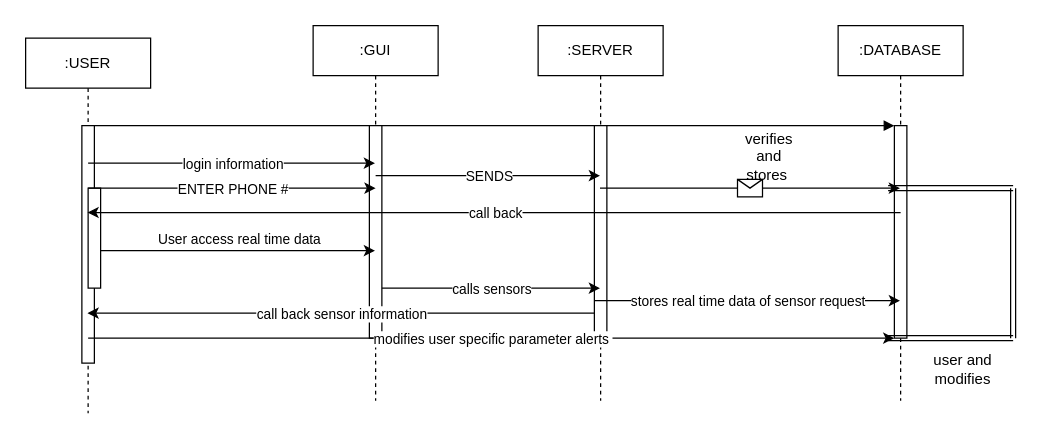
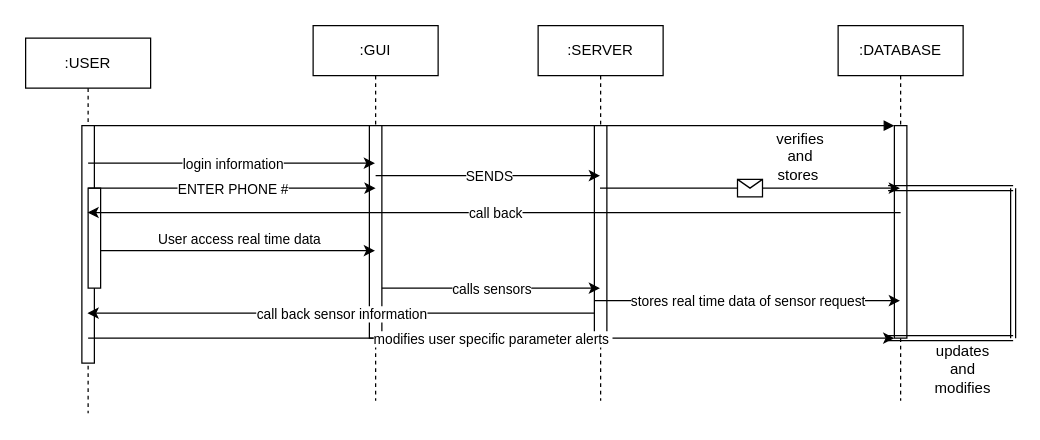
node "verifies and stores": moved (769, 157) -> (801, 157)
node "user and modifies": label "user and modifies" -> "updates and modifies"
